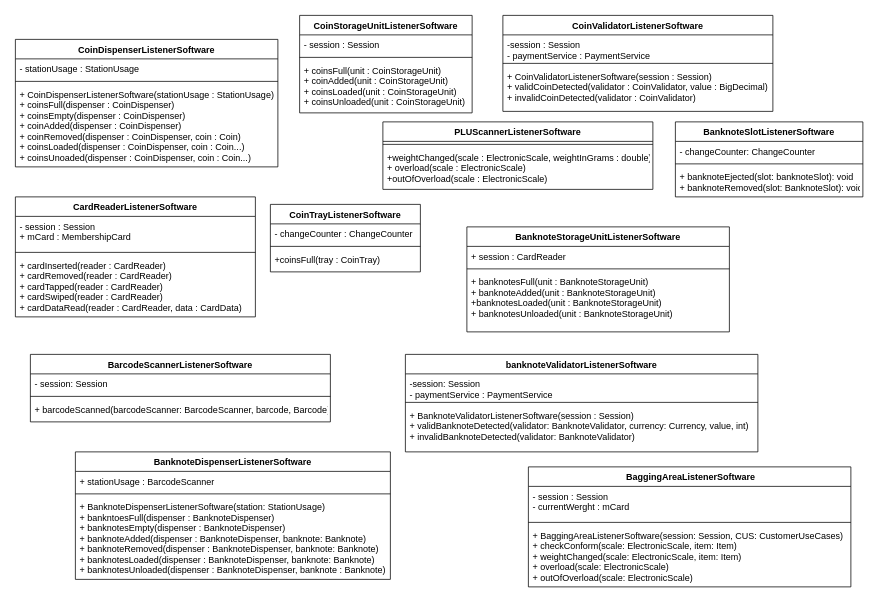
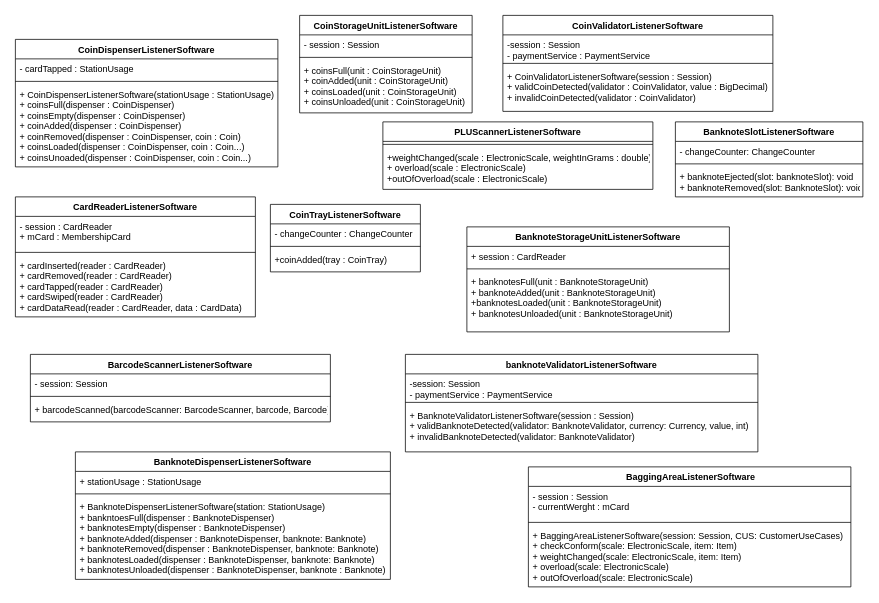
node "- stationUsage : StationUsage": label "- stationUsage : StationUsage" -> "- cardTapped : StationUsage"
node "- session : Session + mCard : MembershipCard": label "- session : Session + mCard : MembershipCard" -> "- session : CardReader + mCard : MembershipCard"
node "+coinsFull(tray : CoinTray)": label "+coinsFull(tray : CoinTray)" -> "+coinAdded(tray : CoinTray)"
node "+ stationUsage : BarcodeScanner": label "+ stationUsage : BarcodeScanner" -> "+ stationUsage : StationUsage"
